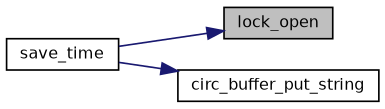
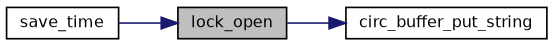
edge "save_time" -> "circ_buffer_put_string": now "lock_open" -> "circ_buffer_put_string"
